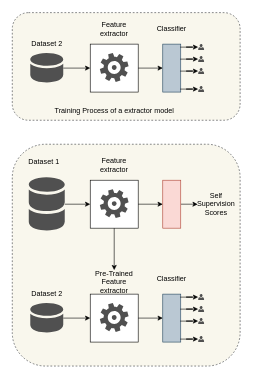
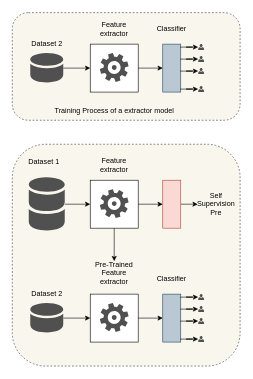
node "Self Supervision Scores": label "Self Supervision Scores" -> "Self Supervision Pre"
node "Pre-Trained Feature extractor": moved (114, 282) -> (114, 273)
